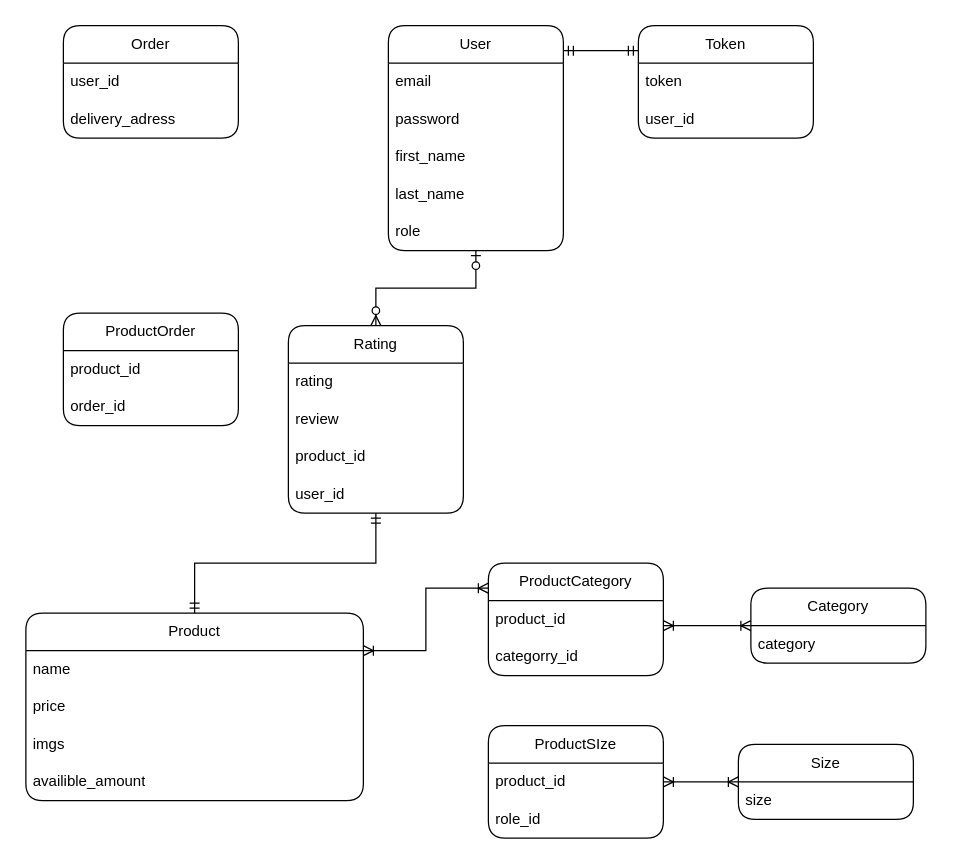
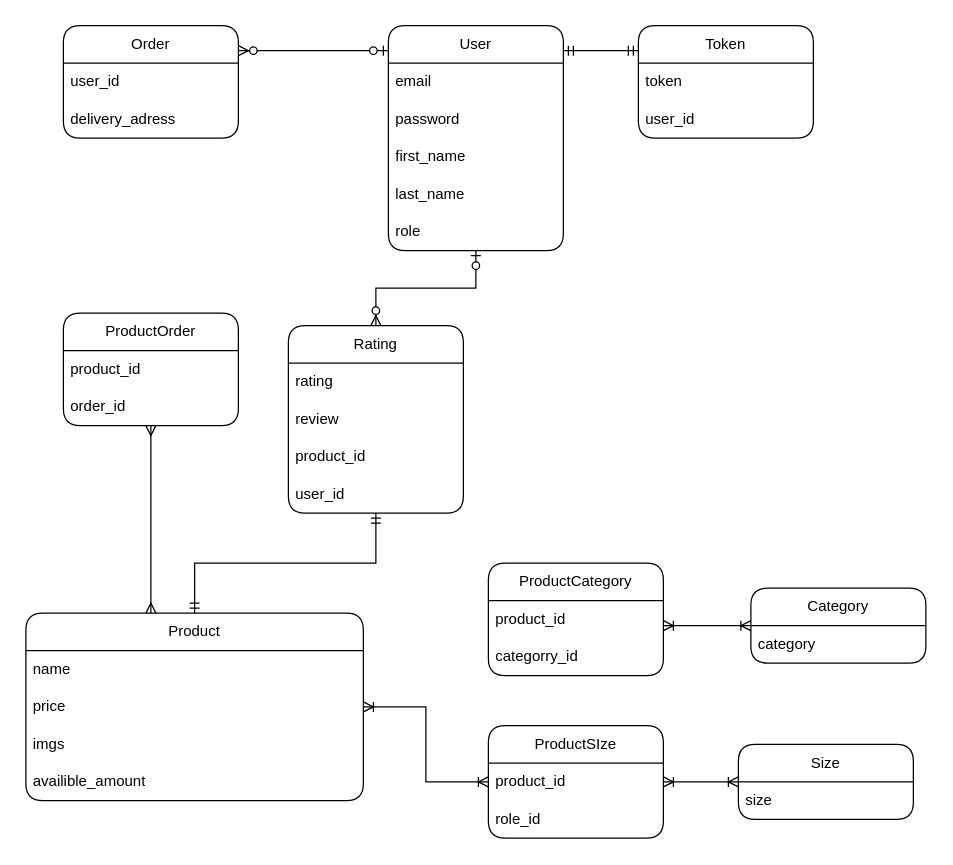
edge "Order" -- "User": added
edge "ProductOrder" -- "Product": added
edge "ProductCategory" -- "Product": removed
edge "Product" -- "ProductSIze": added
